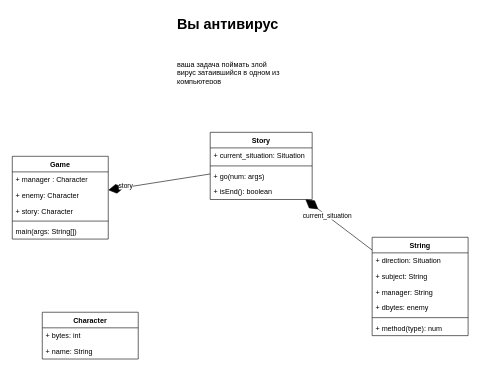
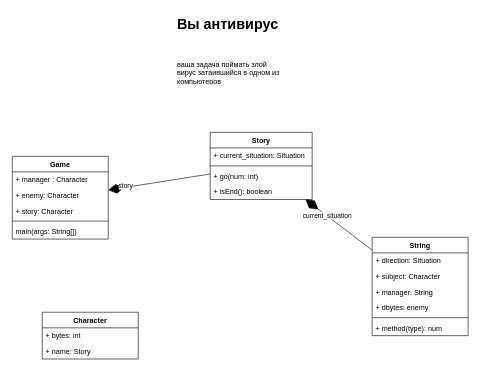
node "+ go(num: args)": label "+ go(num: args)" -> "+ go(num: int)"
node "+ subject: String": label "+ subject: String" -> "+ subject: Character"
node "+ name: String": label "+ name: String" -> "+ name: Story"
